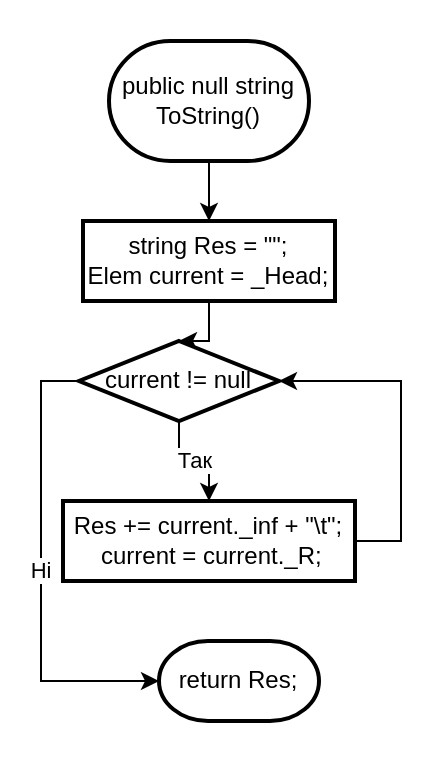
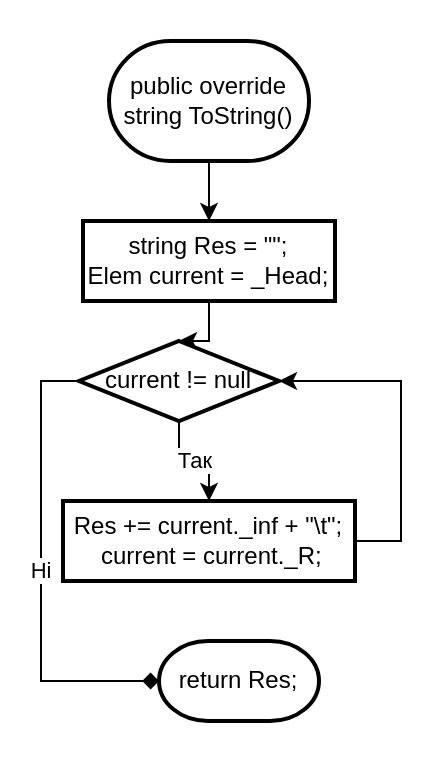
node "public null string ToString()": label "public null string ToString()" -> "public override string ToString()"
edge "current != null" -> "return Res;": arrowhead classic -> diamond
